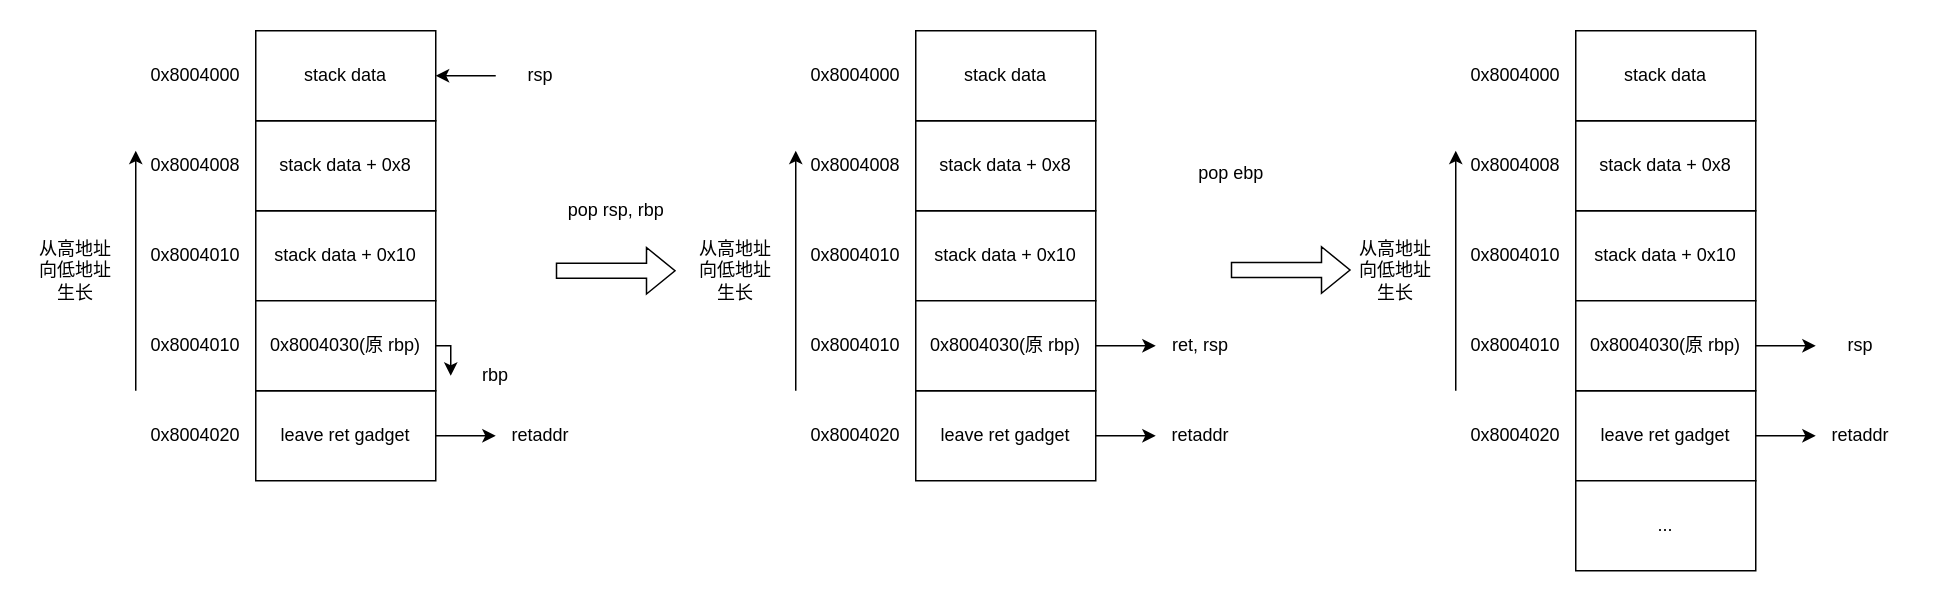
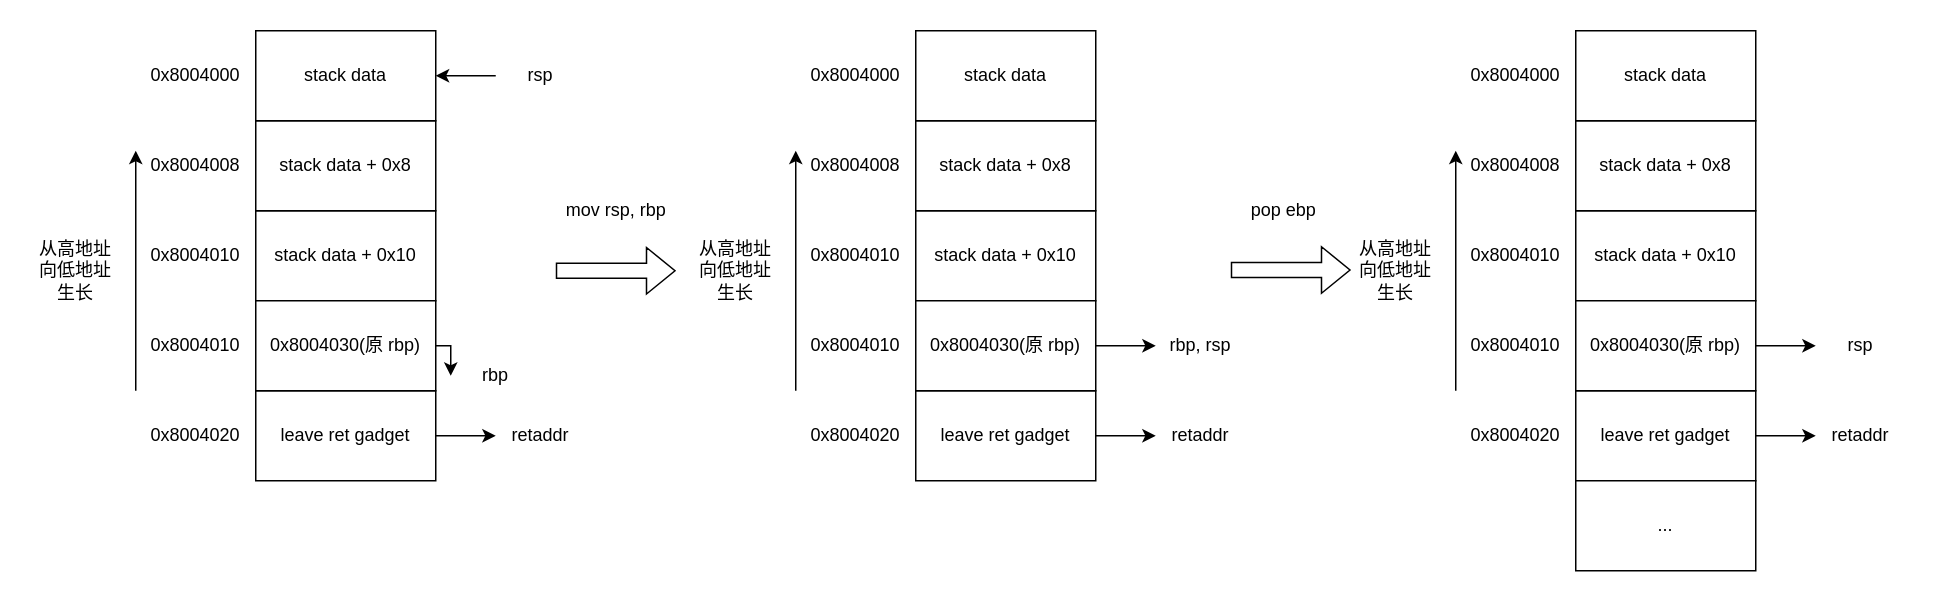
node "pop ebp": moved (1231, 173) -> (1283, 211)
node "pop rsp, rbp": label "pop rsp, rbp" -> "mov rsp, rbp"
node "ret, rsp": label "ret, rsp" -> "rbp, rsp"
